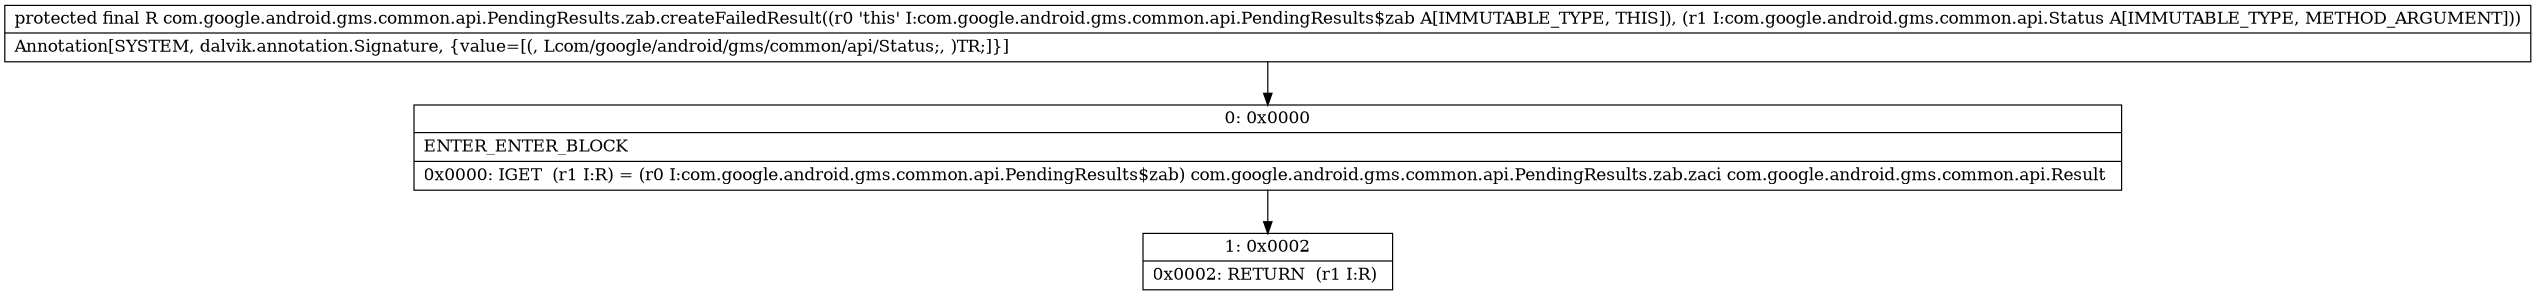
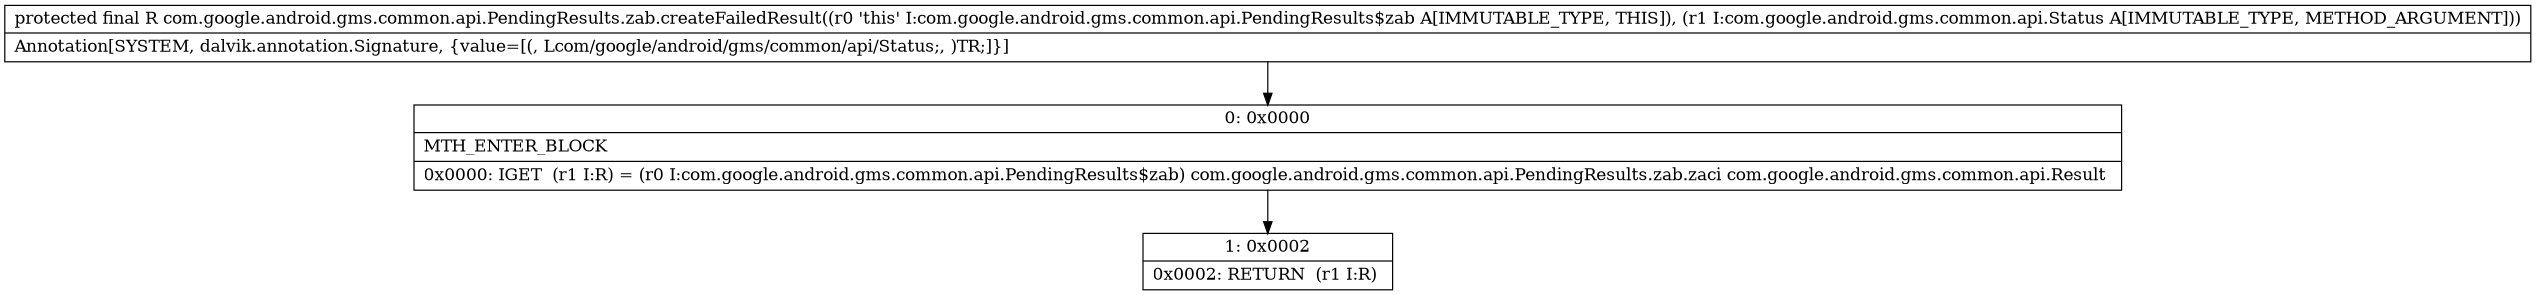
node "0: 0x0000": text "ENTER_ENTER_BLOCK" -> "MTH_ENTER_BLOCK"
